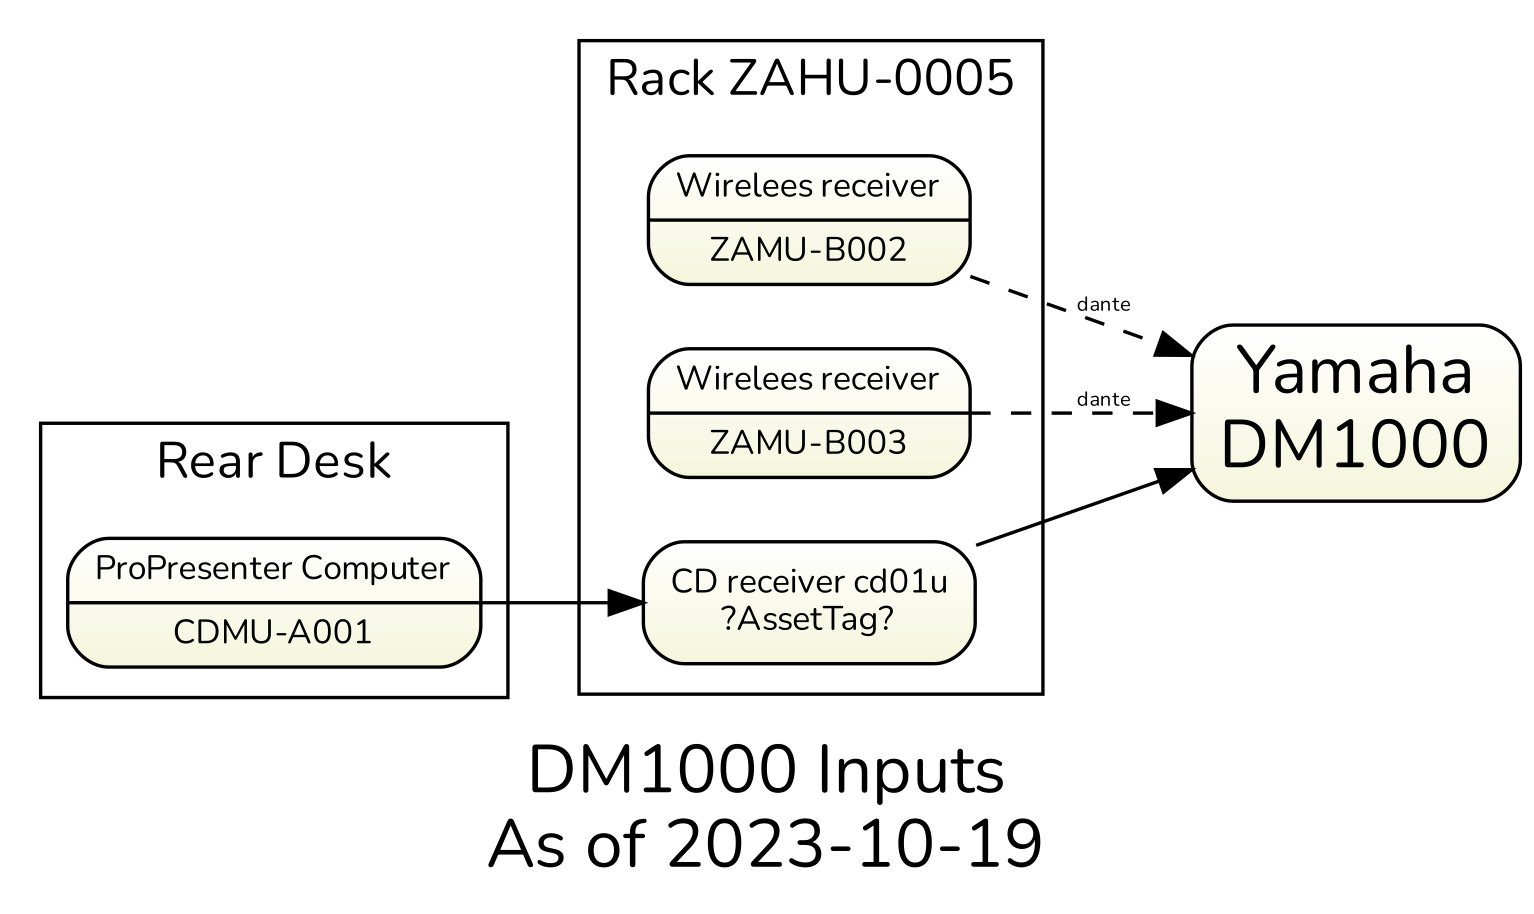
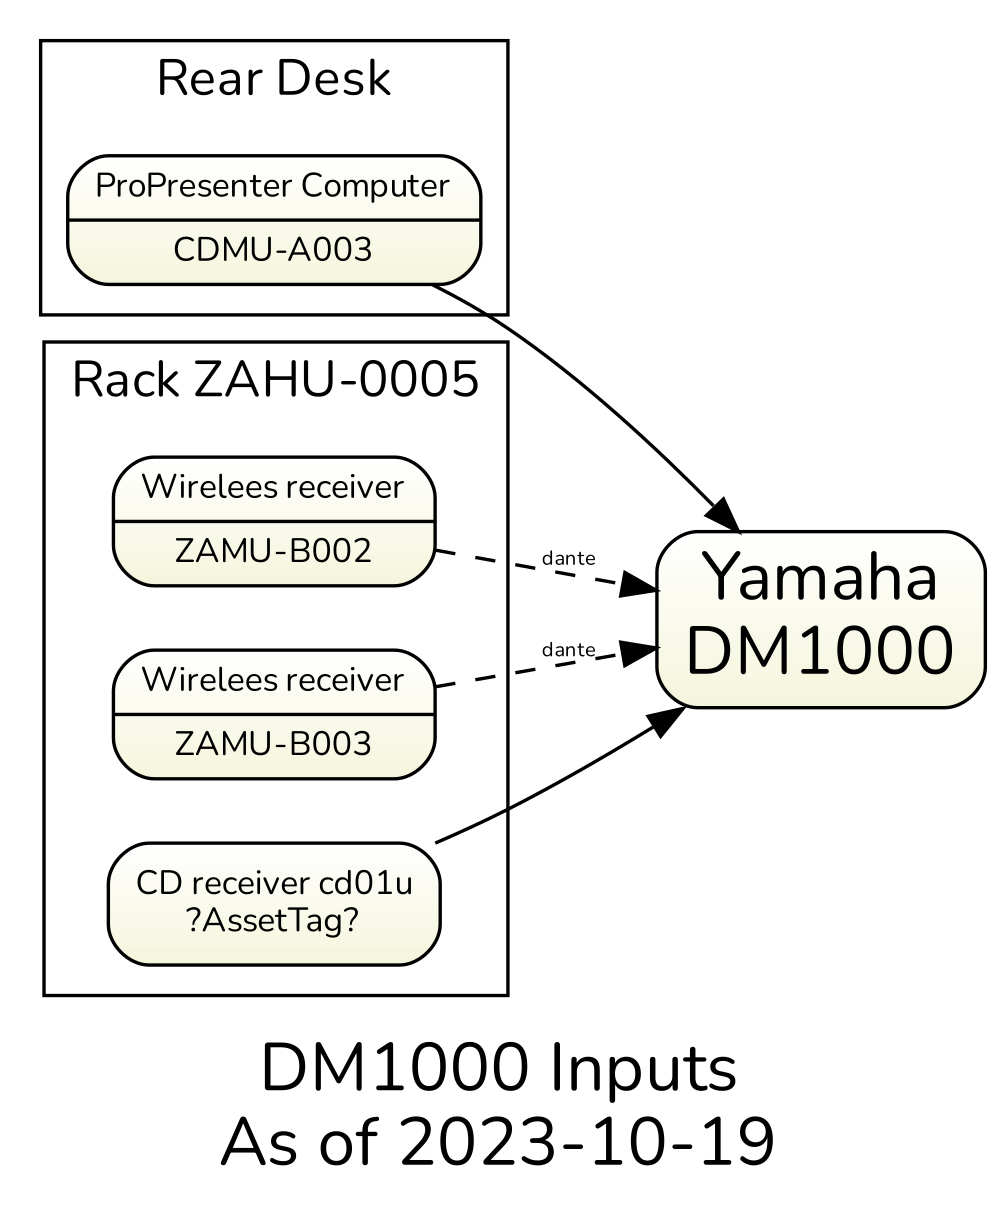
edge "ProPresenter Computer" -> "CD receiver cd01u ?AssetTag?": now "ProPresenter Computer" -> "Yamaha DM1000"
node "ProPresenter Computer": text "CDMU-A001" -> "CDMU-A003"
